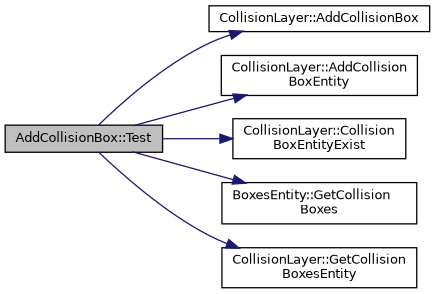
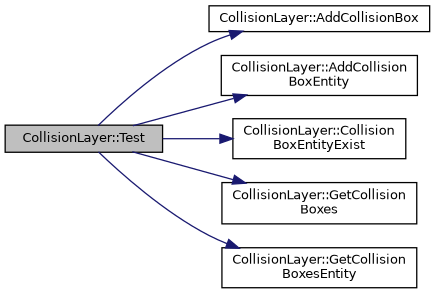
node "AddCollisionBox::Test": label "AddCollisionBox::Test" -> "CollisionLayer::Test"
node "BoxesEntity::GetCollision Boxes": label "BoxesEntity::GetCollision Boxes" -> "CollisionLayer::GetCollision Boxes"
